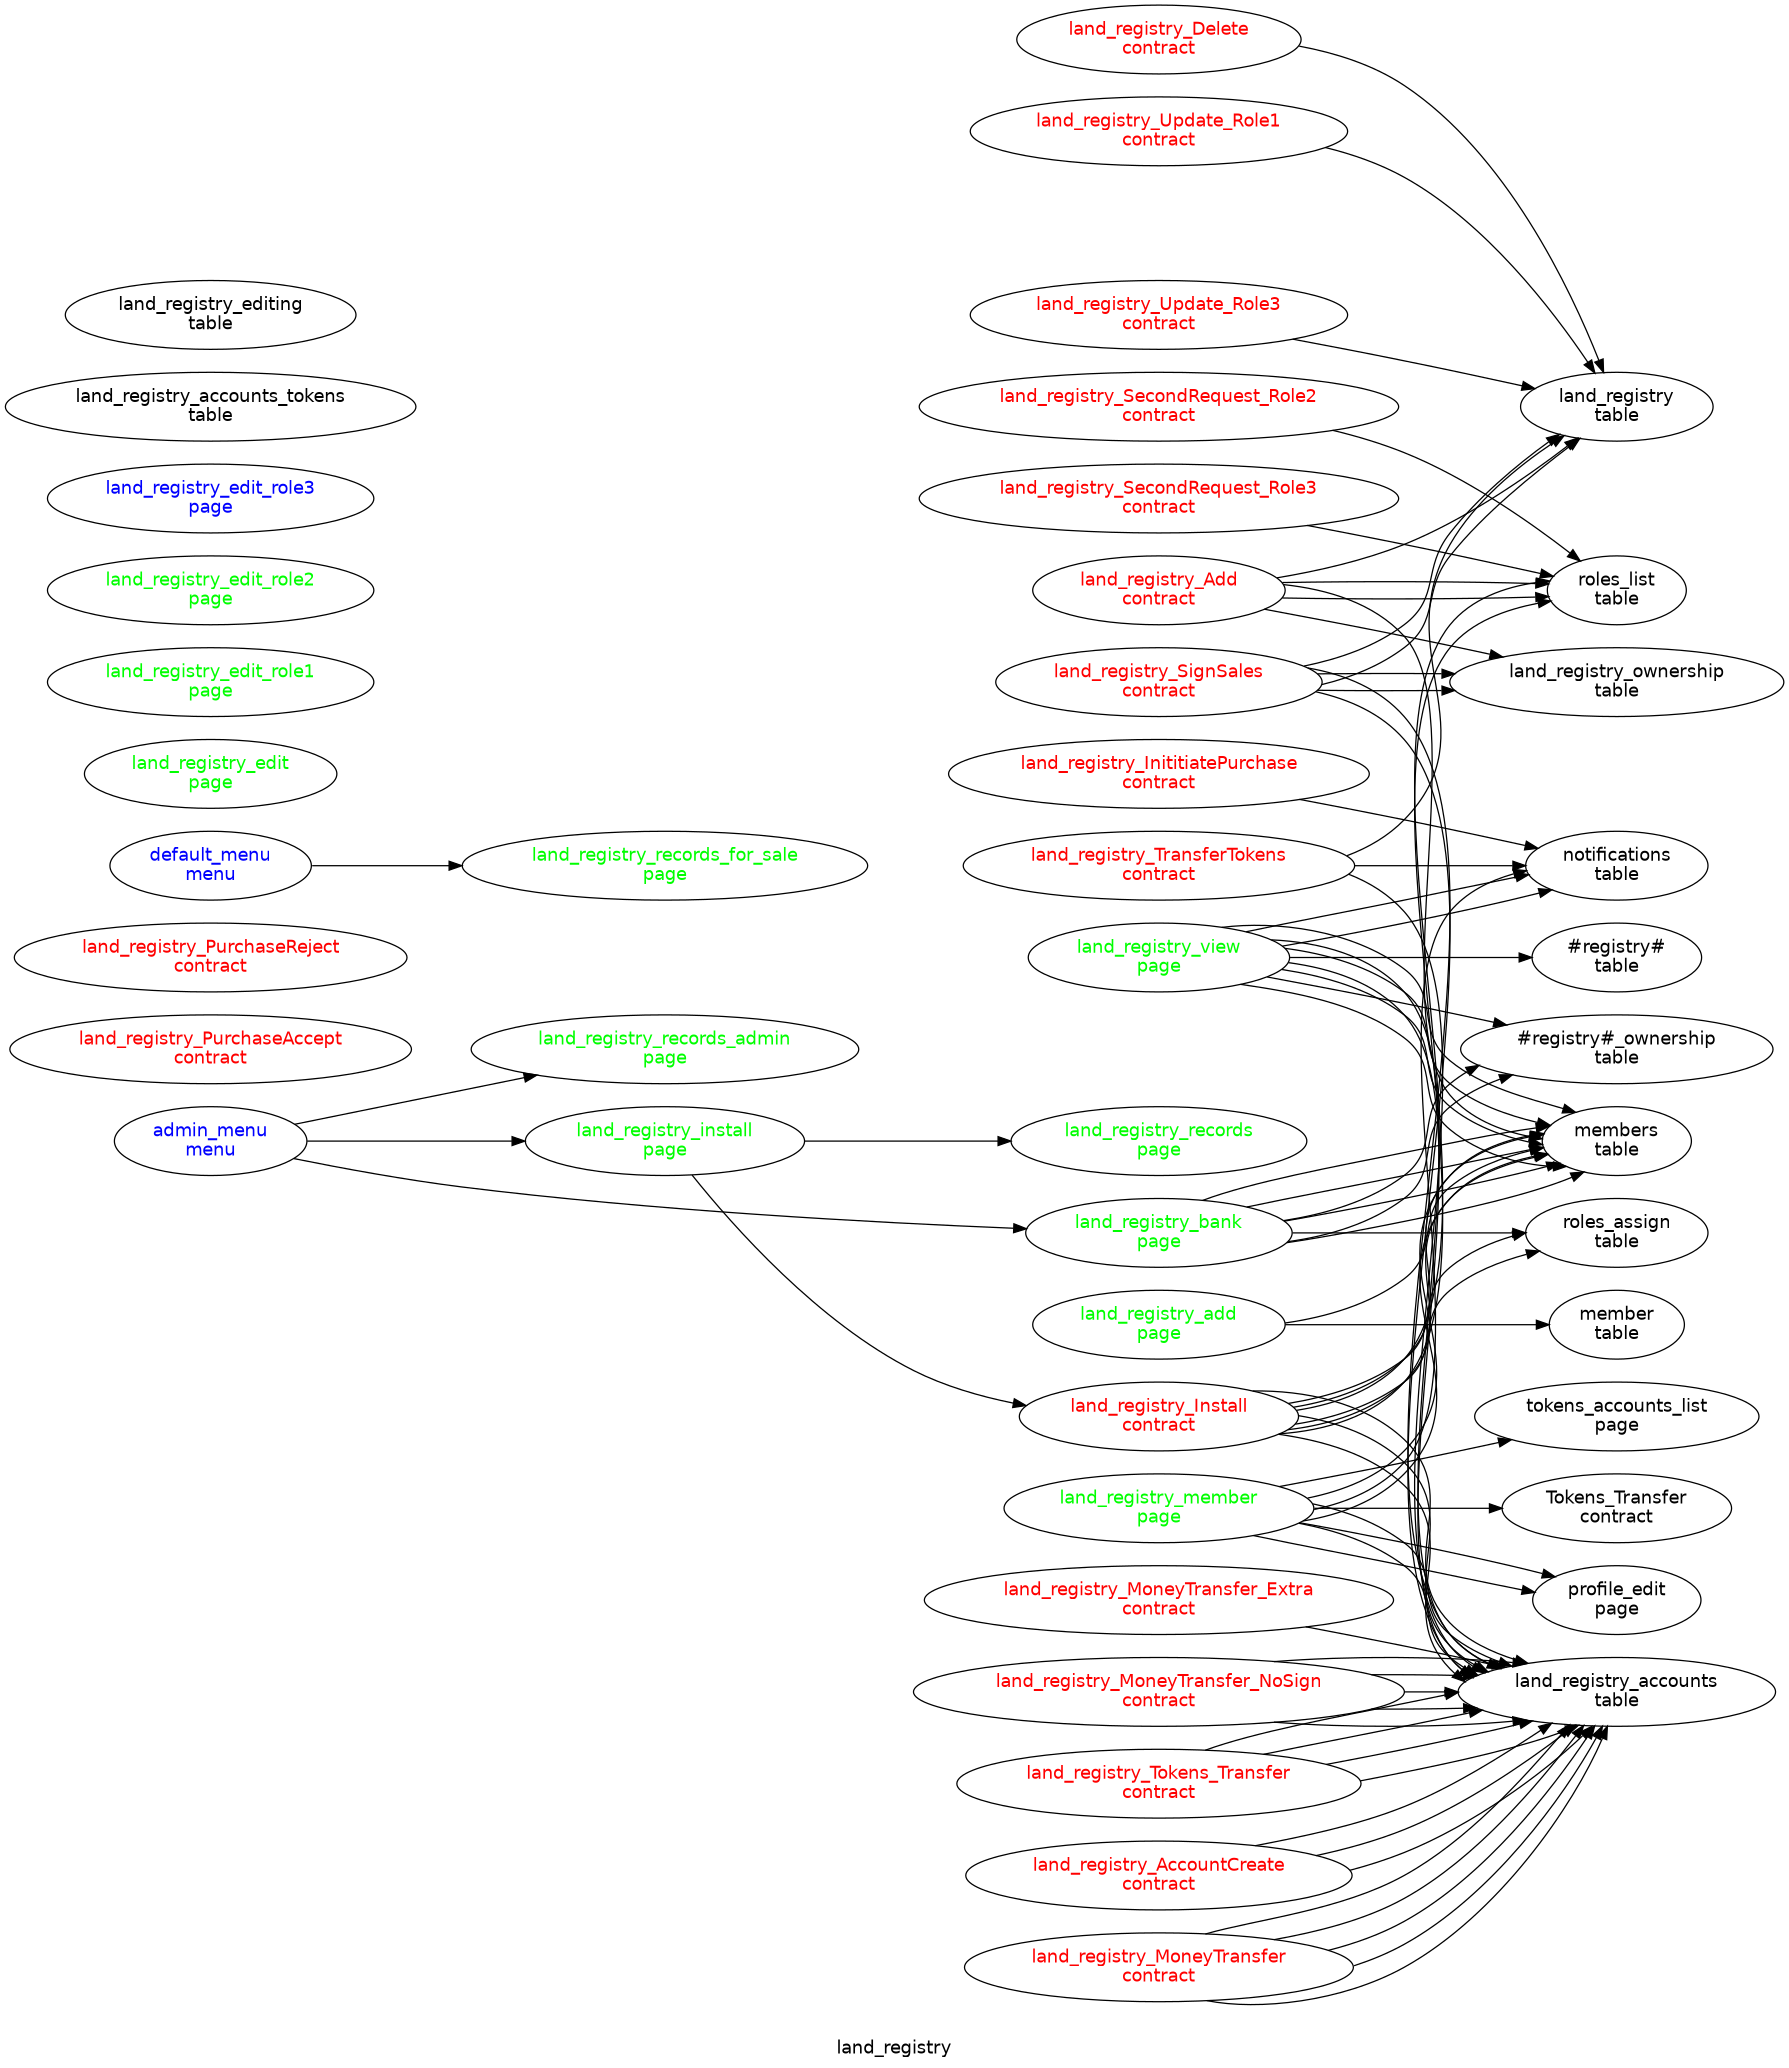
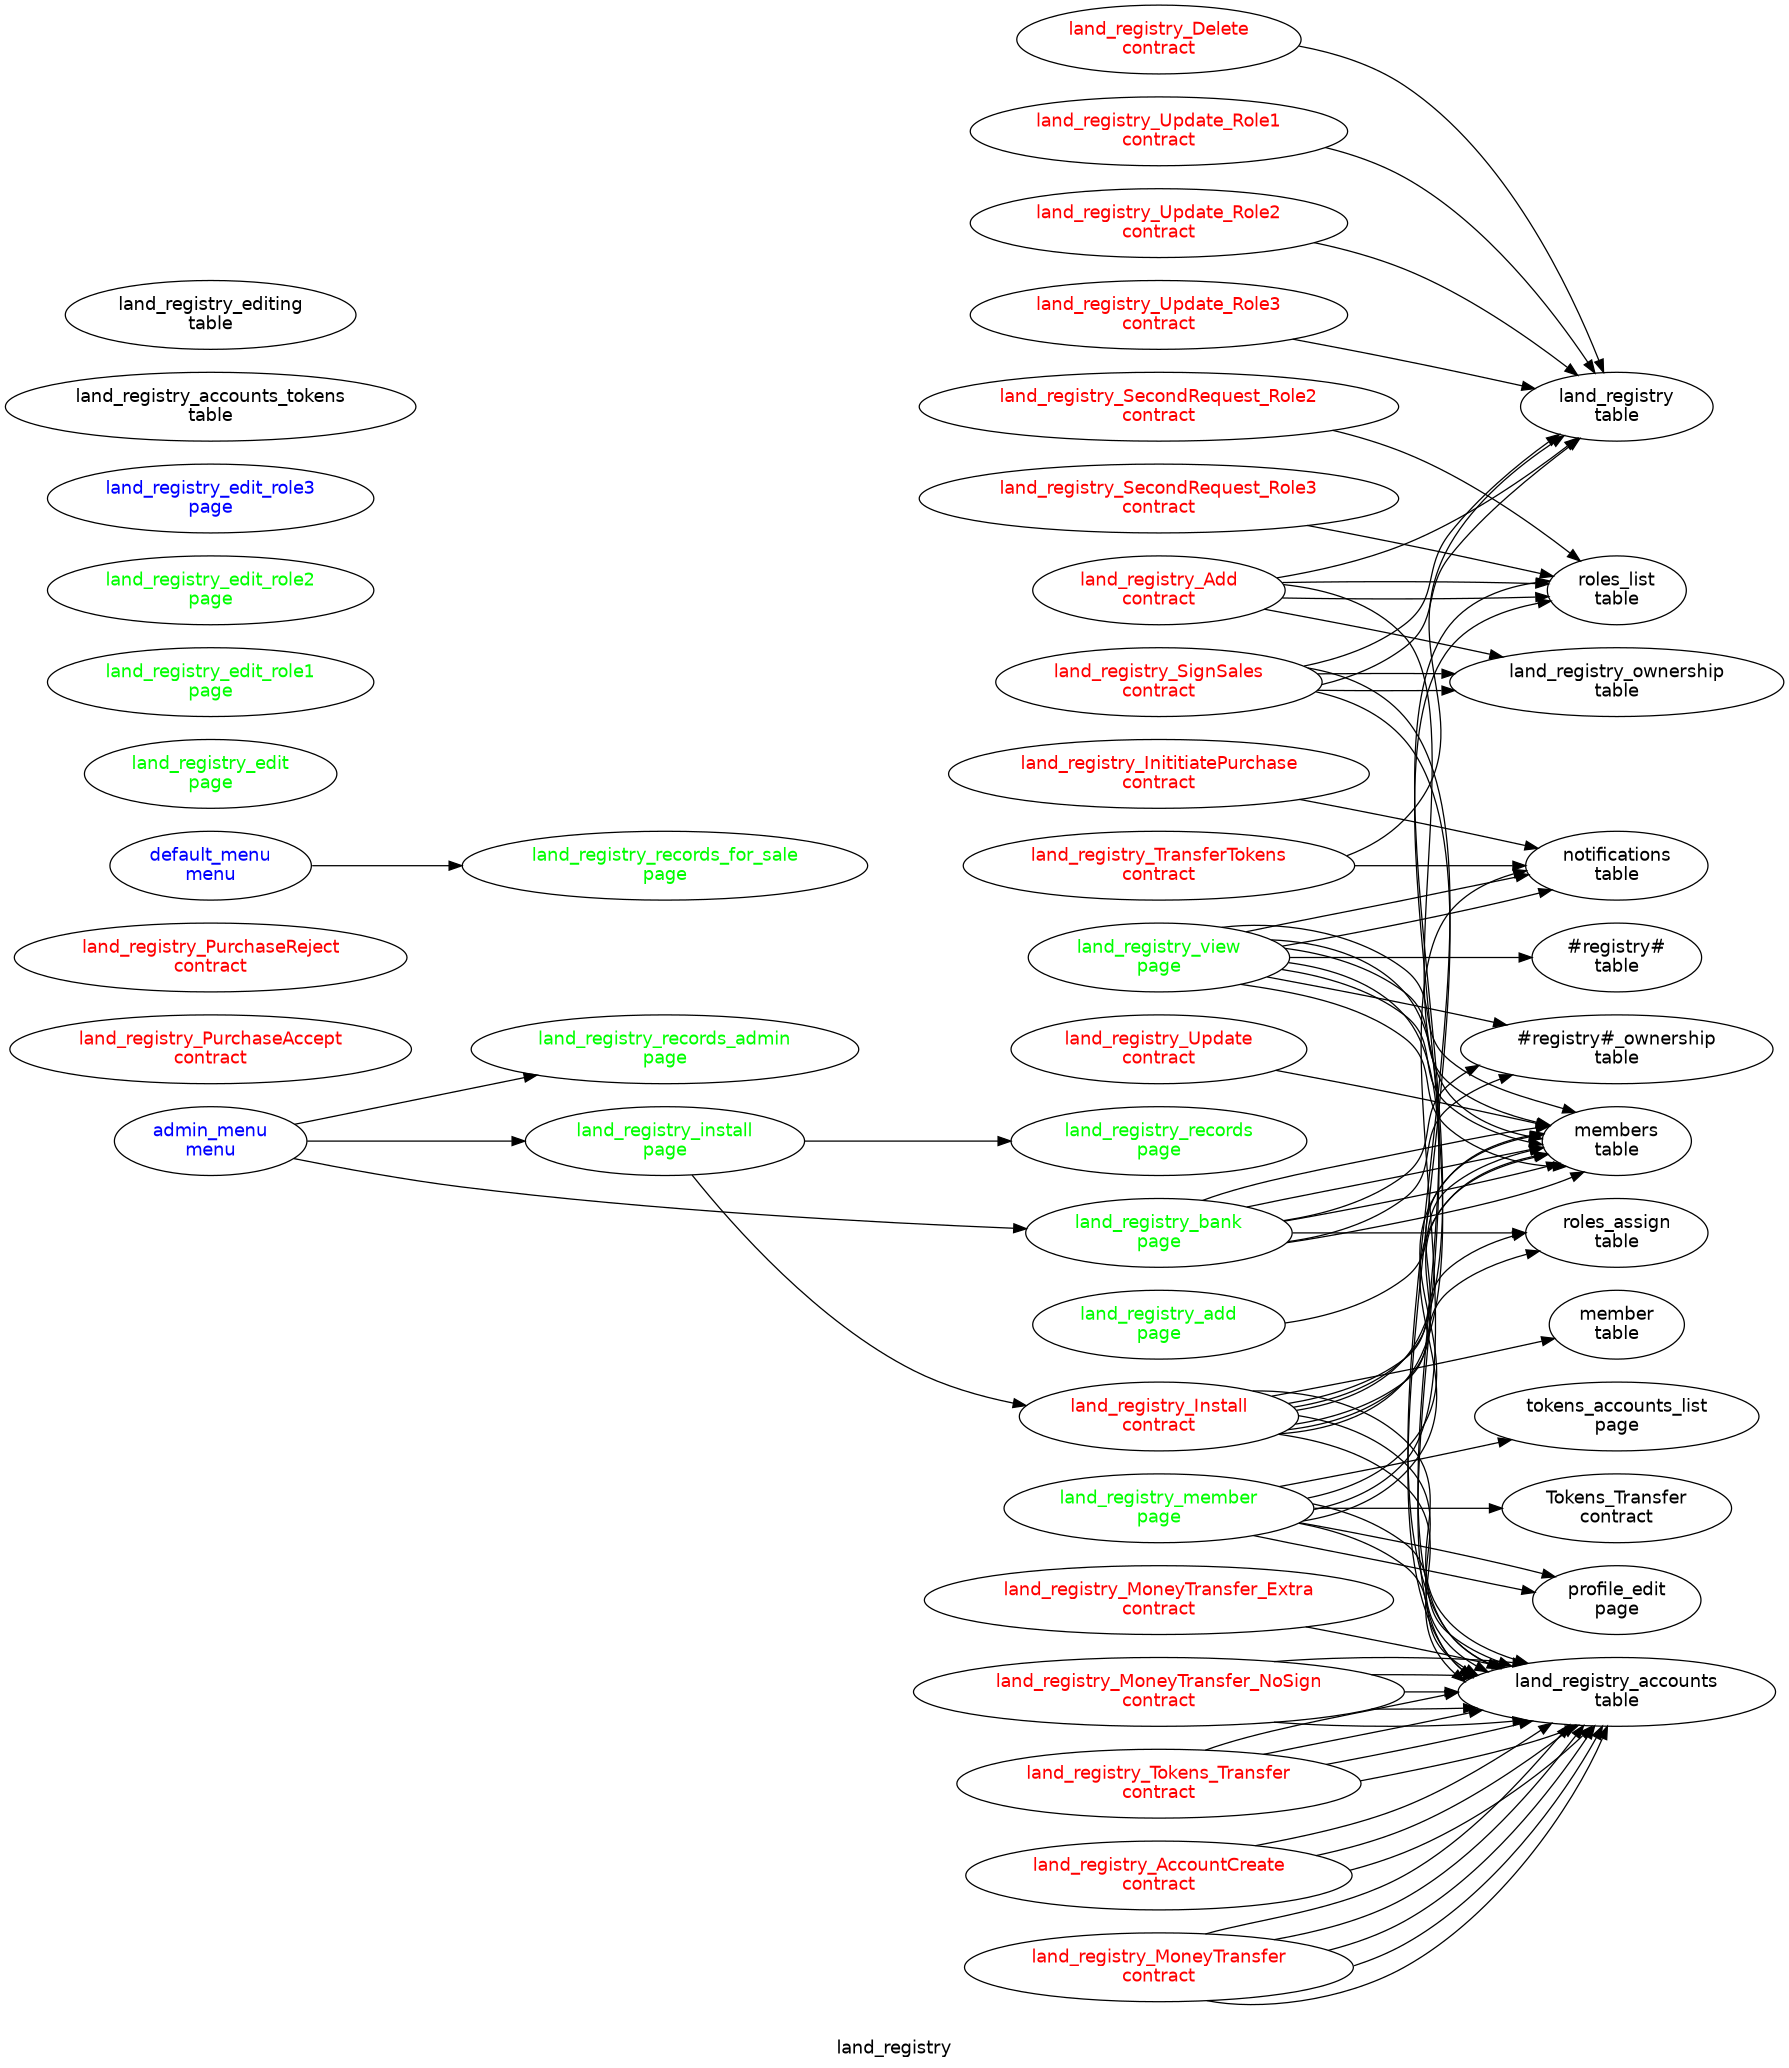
node "land_registry_Update_Role2 contract": added
node "land_registry_Update contract": added
edge "land_registry_TransferTokens contract" -> "land_registry_accounts table": removed
edge "land_registry_add page" -> "member table": now "land_registry_Install contract" -> "member table"
